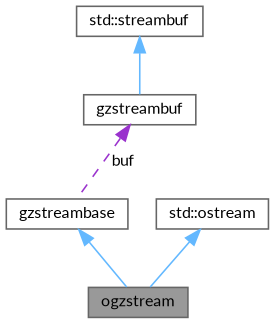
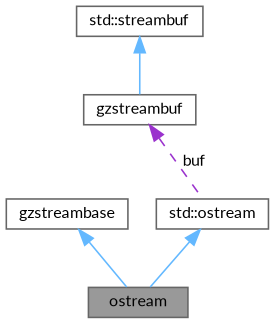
edge "gzstreambase" -> "gzstreambuf": now "std::ostream" -> "gzstreambuf"
node "ogzstream": label "ogzstream" -> "ostream"
